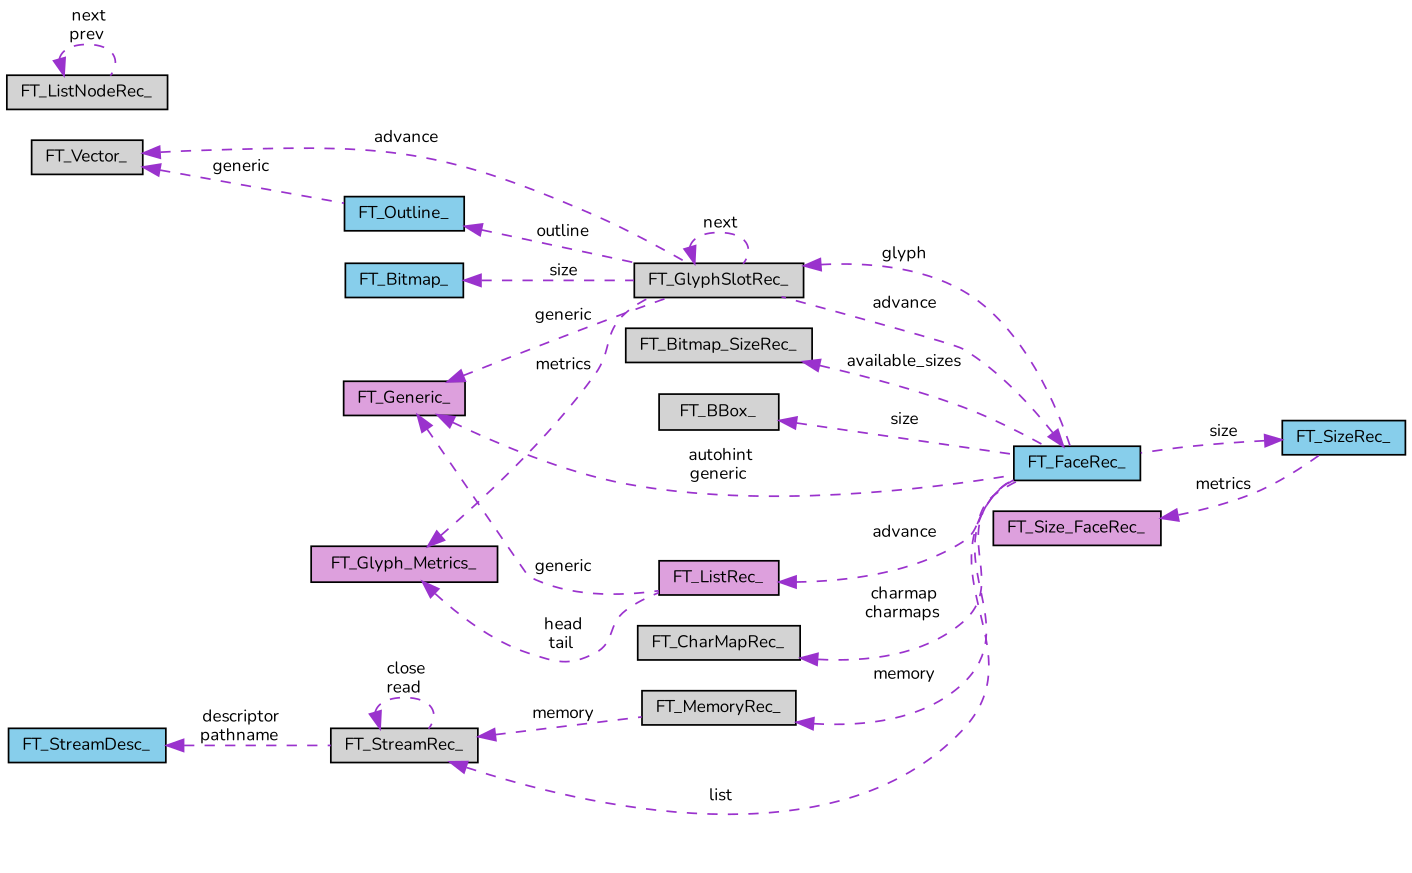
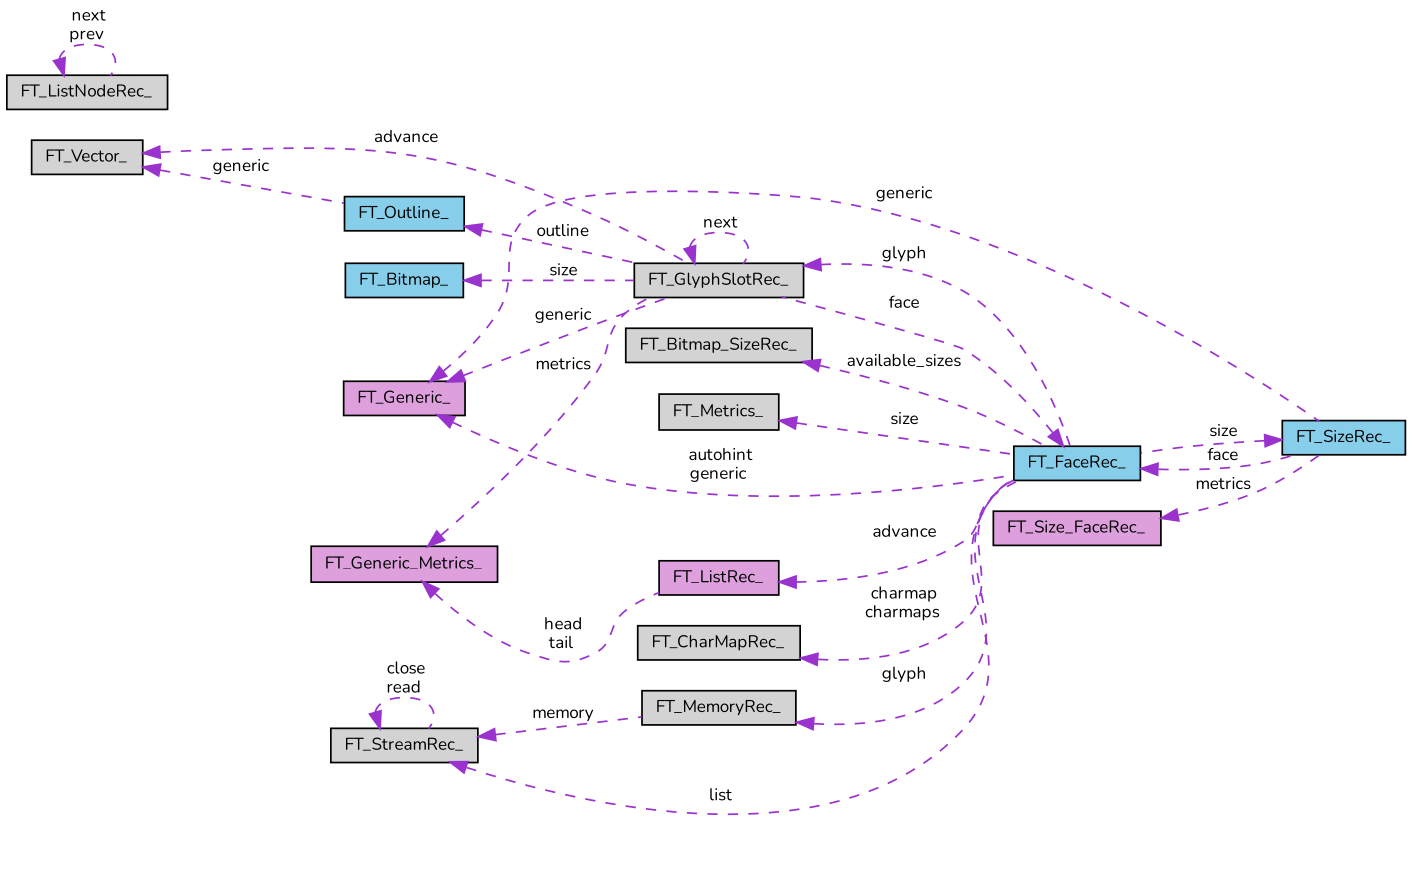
edge "FT_GlyphSlotRec_" -> "FT_FaceRec_": label " advance" -> " face"
node "FT_BBox_": label "FT_BBox_" -> "FT_Metrics_"
edge "FT_SizeRec_" -> "FT_FaceRec_": added, label "face"
edge "FT_ListRec_" -> "FT_Generic_": now "FT_SizeRec_" -> "FT_Generic_"
node "FT_Glyph_Metrics_": label "FT_Glyph_Metrics_" -> "FT_Generic_Metrics_"
edge "FT_FaceRec_" -> "FT_MemoryRec_": label " memory" -> " glyph"
node "FT_StreamDesc_": removed
